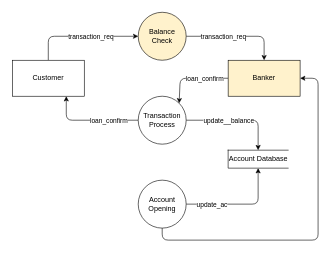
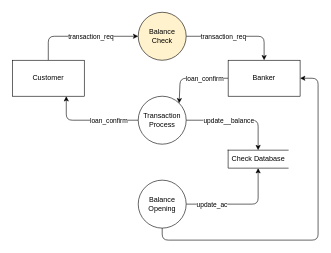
node "Banker": fillcolor #fff2cc -> #ffffff
node "Account Database": label "Account Database" -> "Check Database"
node "Account Opening": label "Account Opening" -> "Balance Opening"
